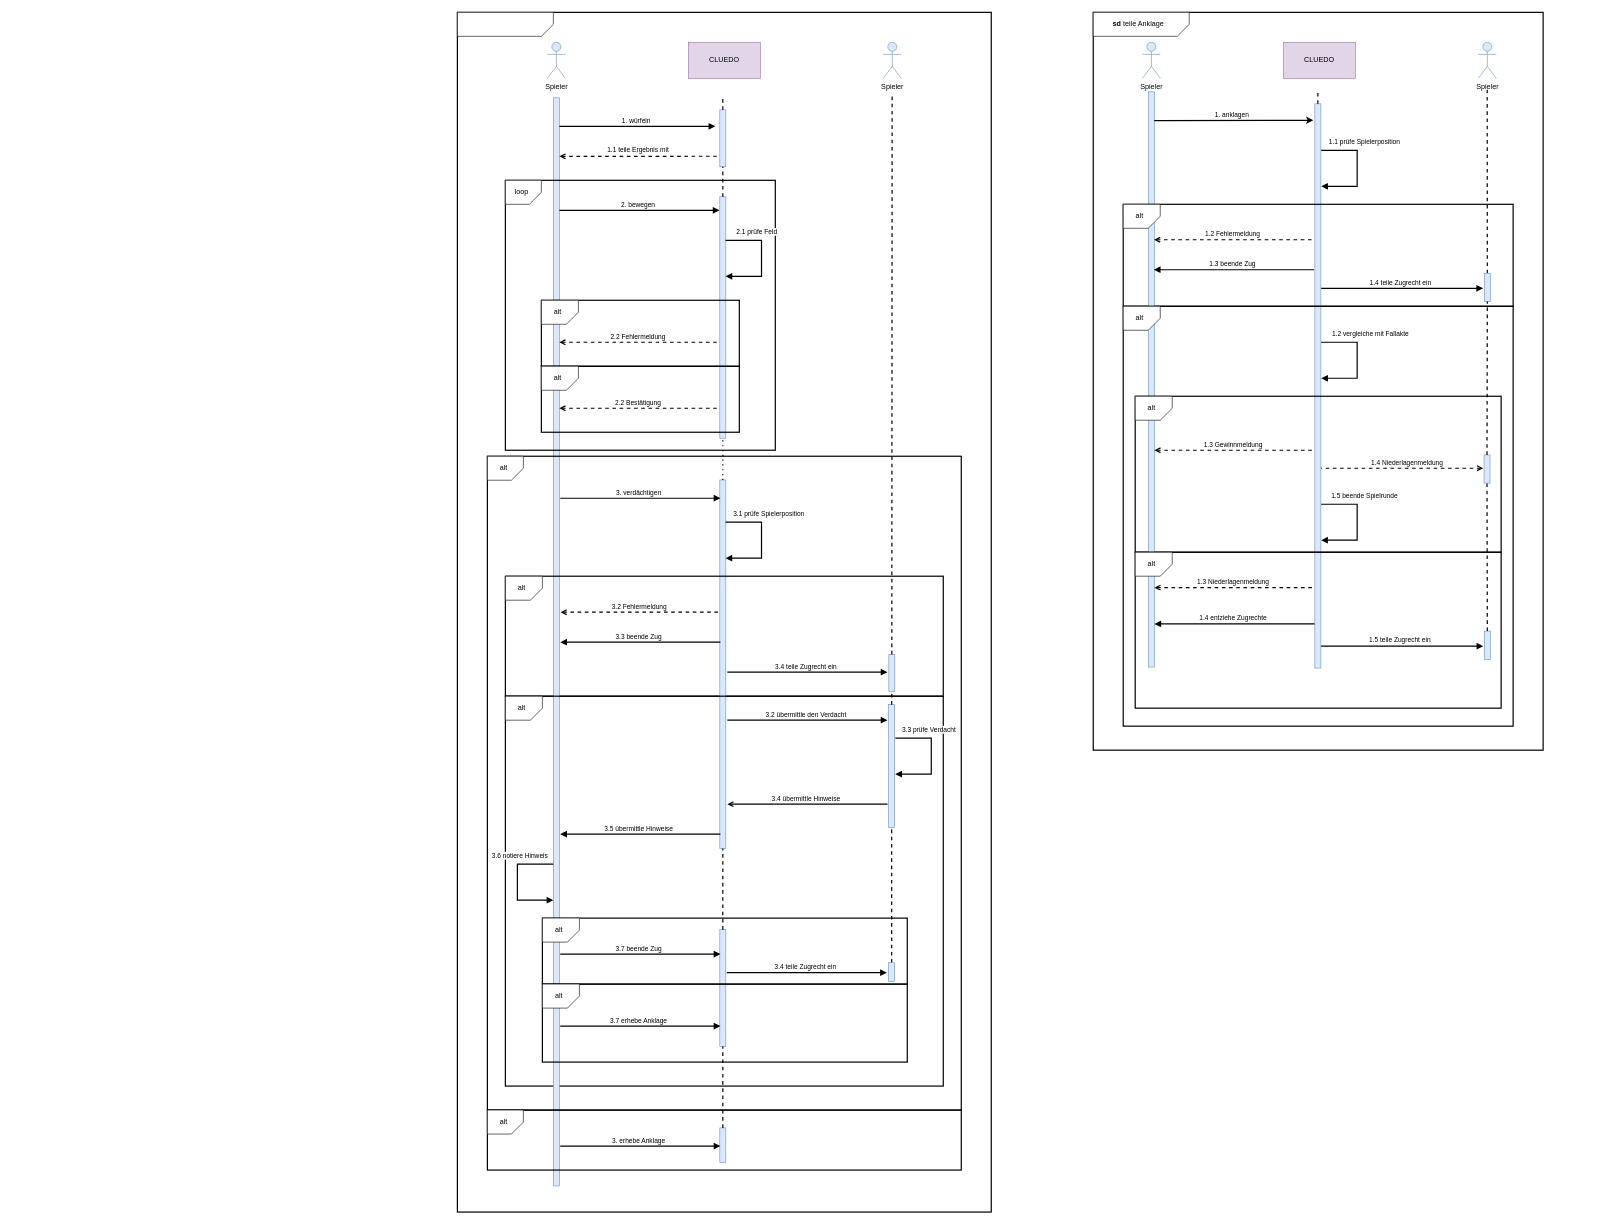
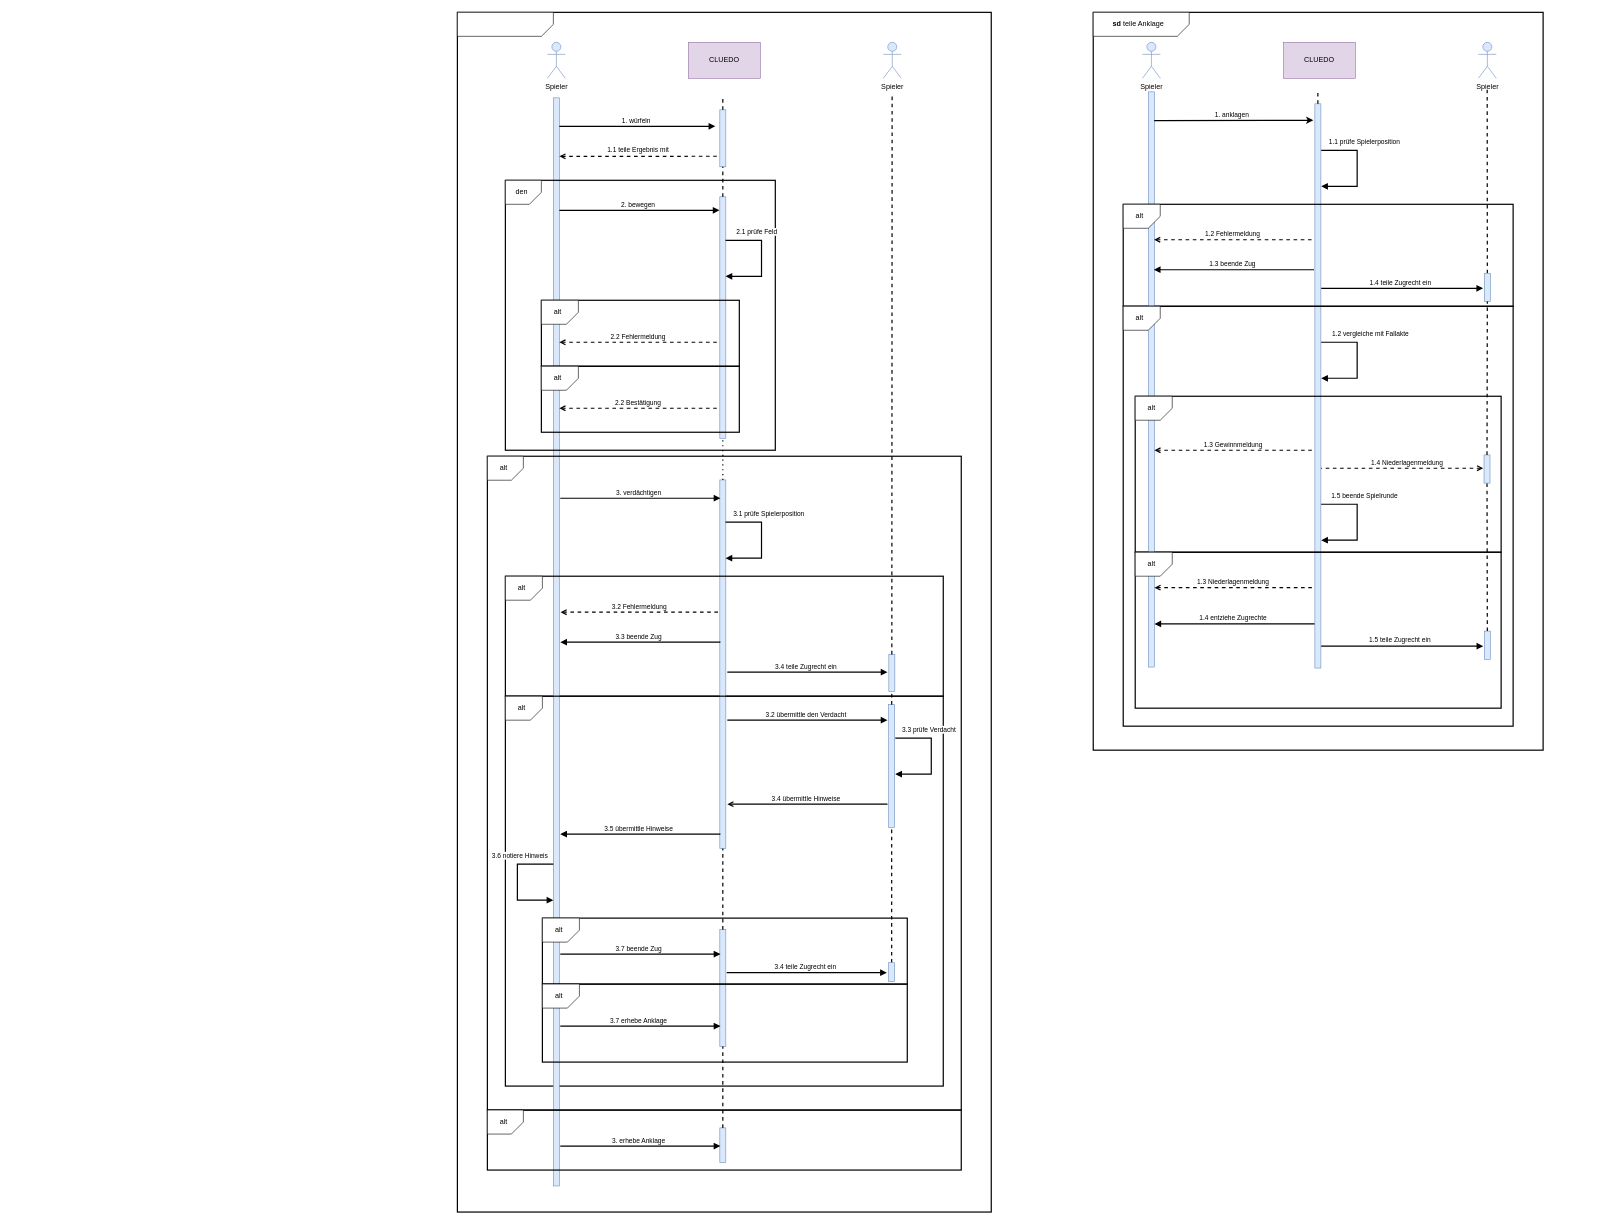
node "loop": label "loop" -> "den"
